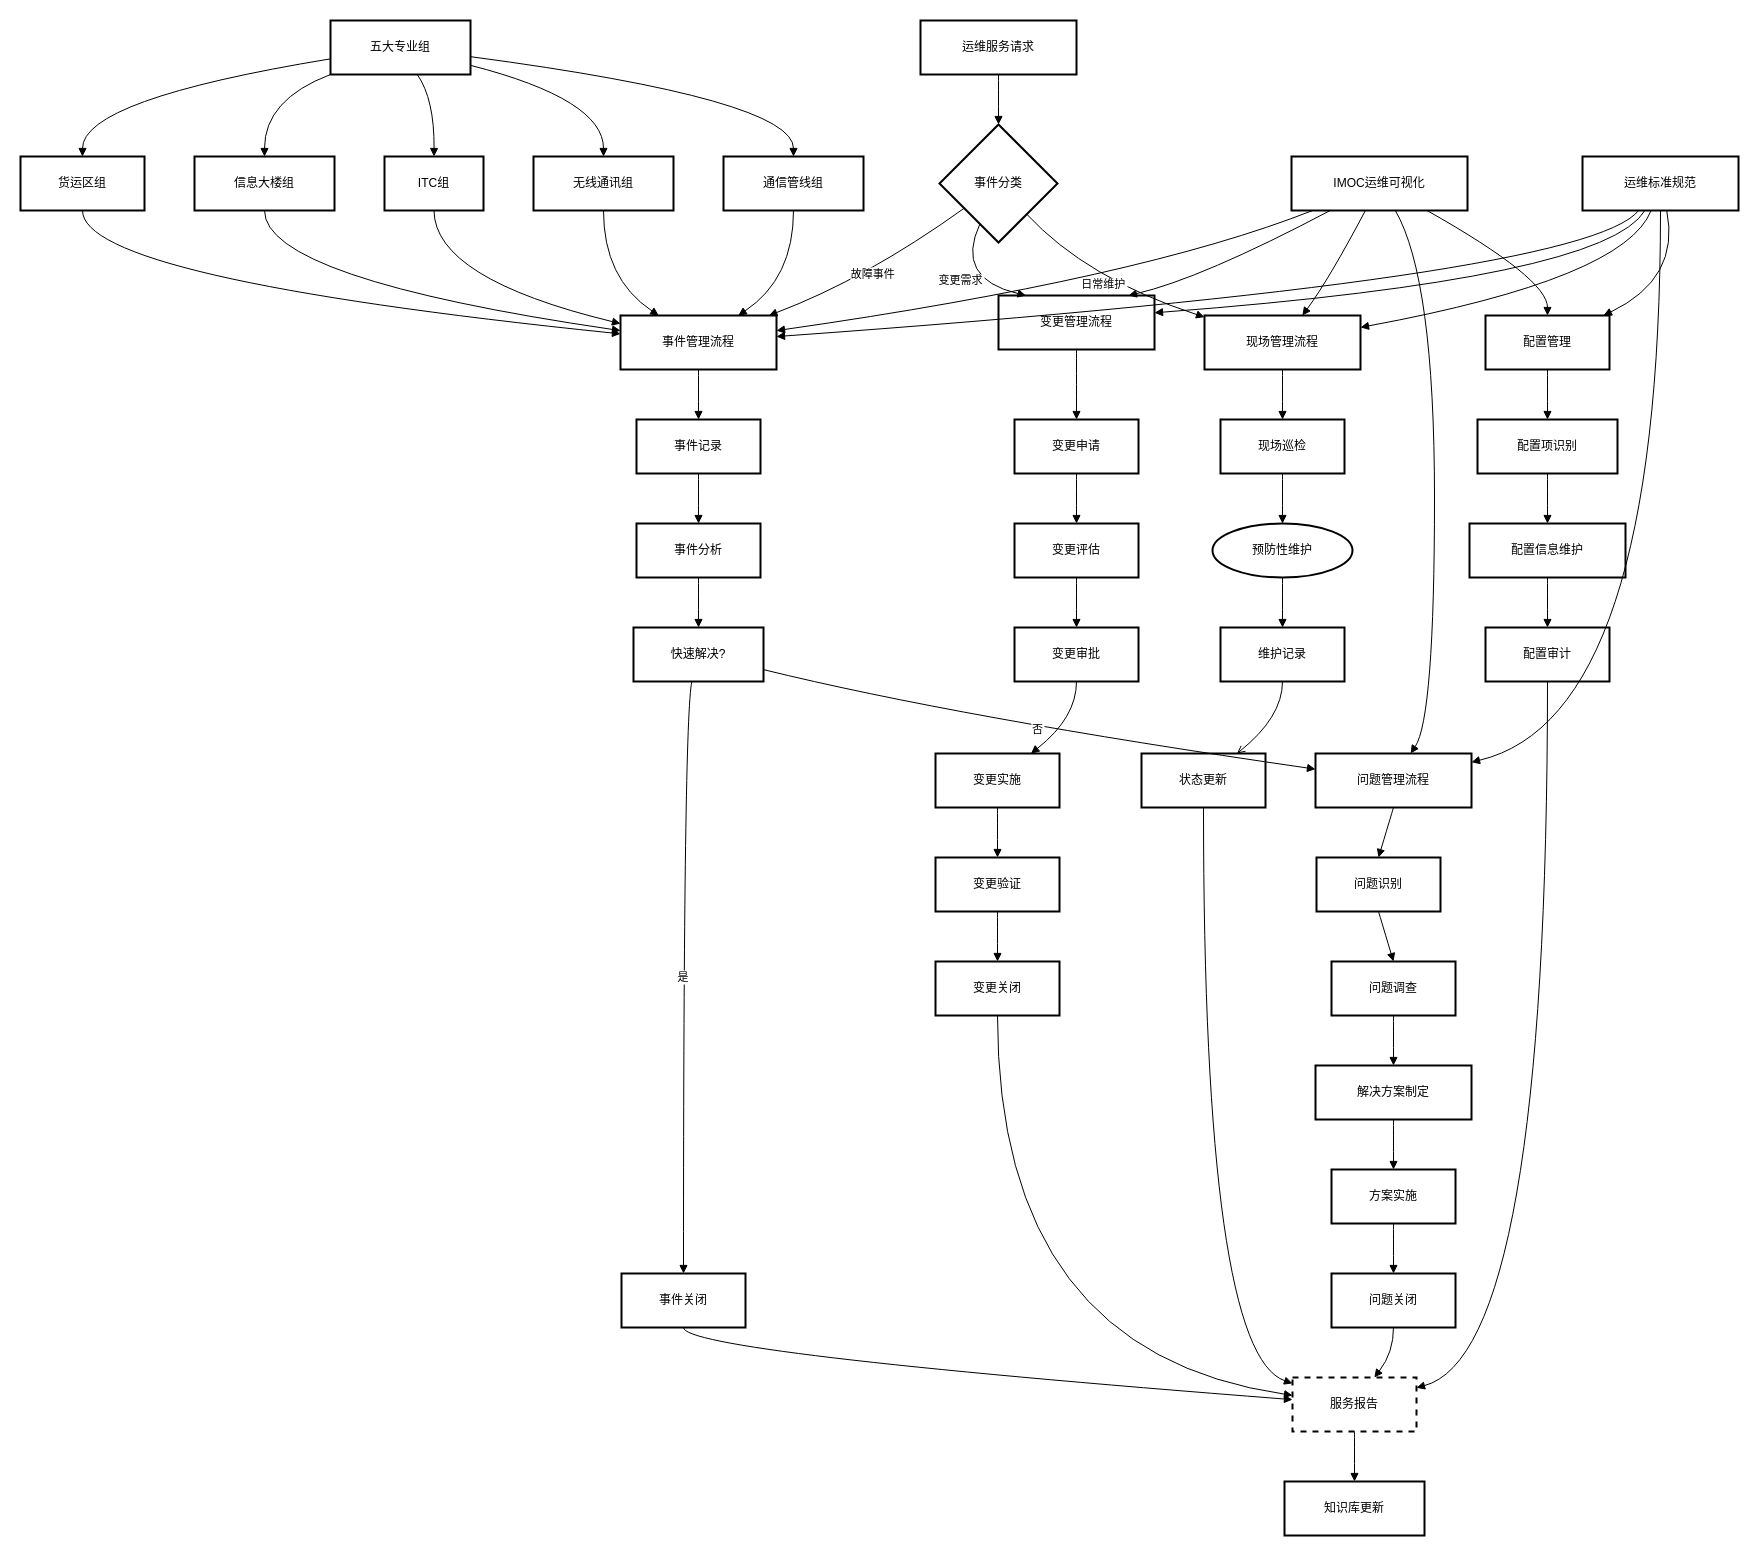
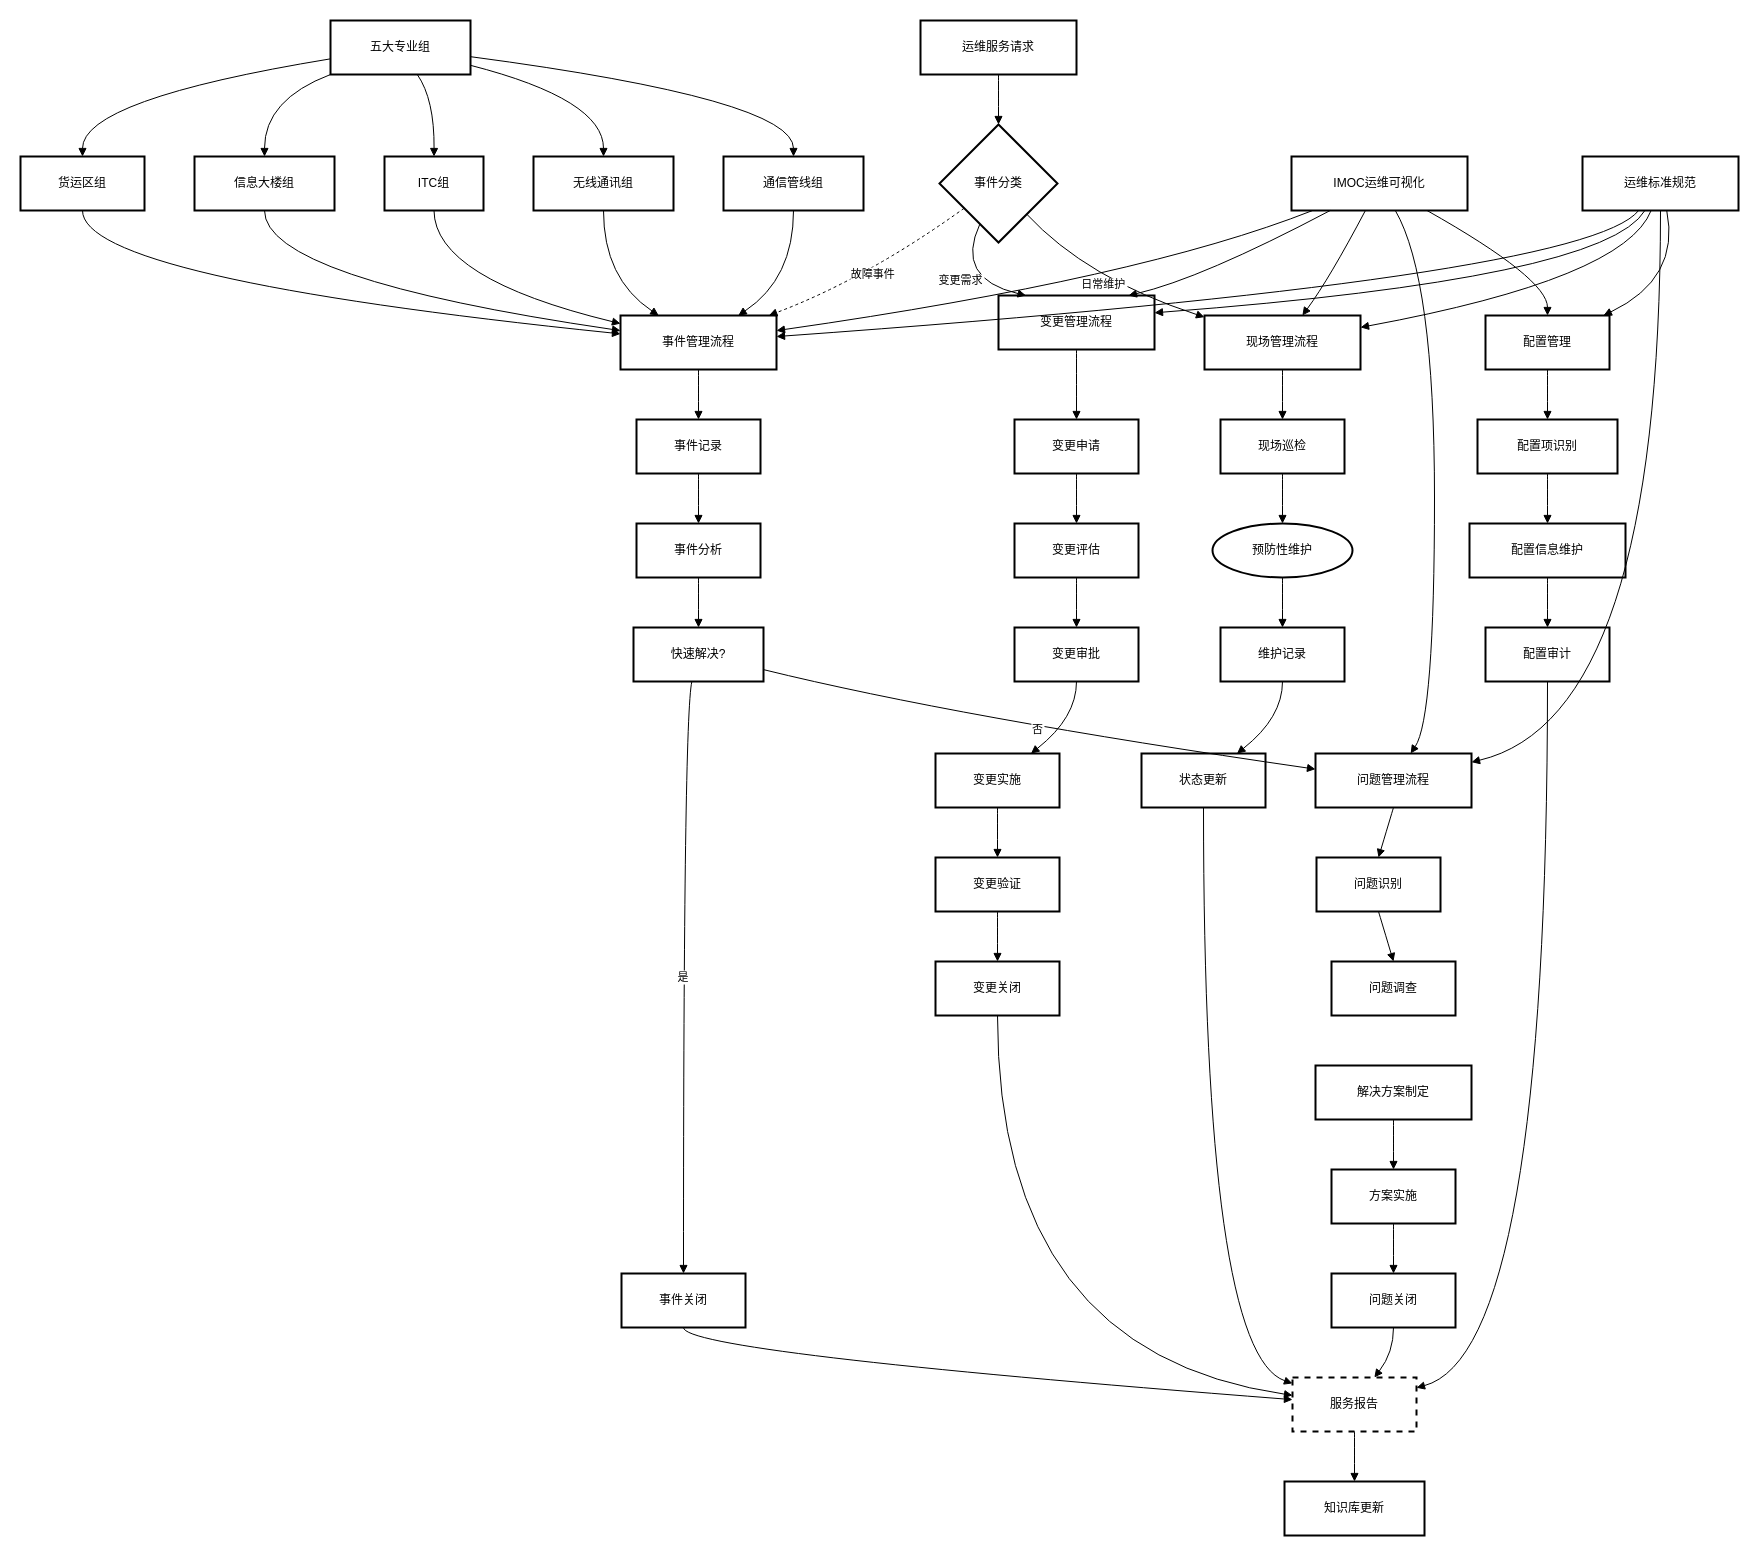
edge "事件分类" -> "事件管理流程": style solid -> dashed
edge "维护记录" -> "状态更新": arrowhead open -> block
edge "问题调查" -> "解决方案制定": removed
